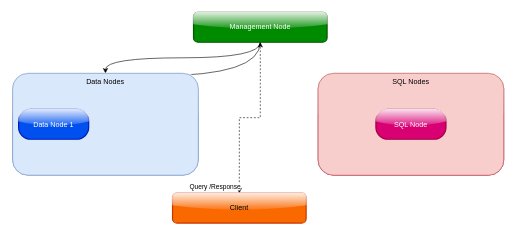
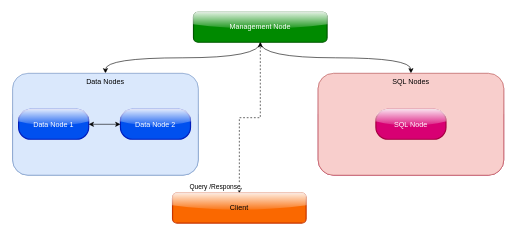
edge "Management Node" -> "Data Node 1": now "Management Node" -> "SQL Nodes"
edge "Data Node 1" -- "Data Node 2": added
node "Data Node 2": added
